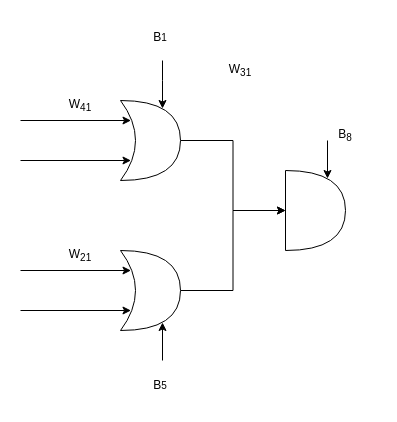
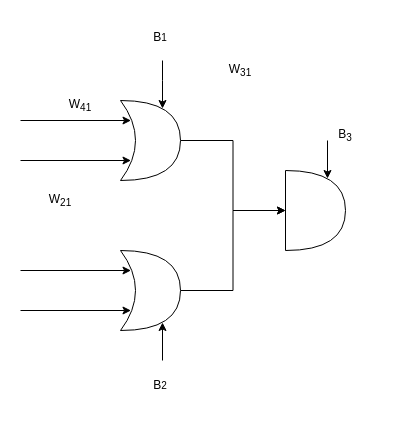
node "B8": label "B8" -> "B3"
node "W21": moved (81, 256) -> (61, 201)
node "B5": label "B5" -> "B2"
